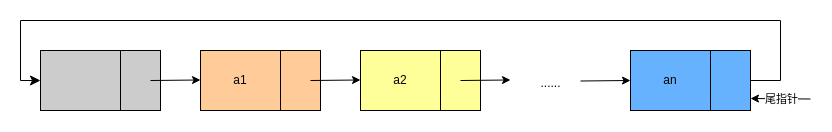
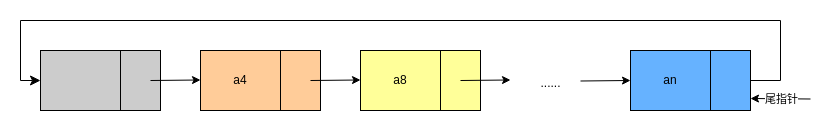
node "a1": label "a1" -> "a4"
node "a2": label "a2" -> "a8"
